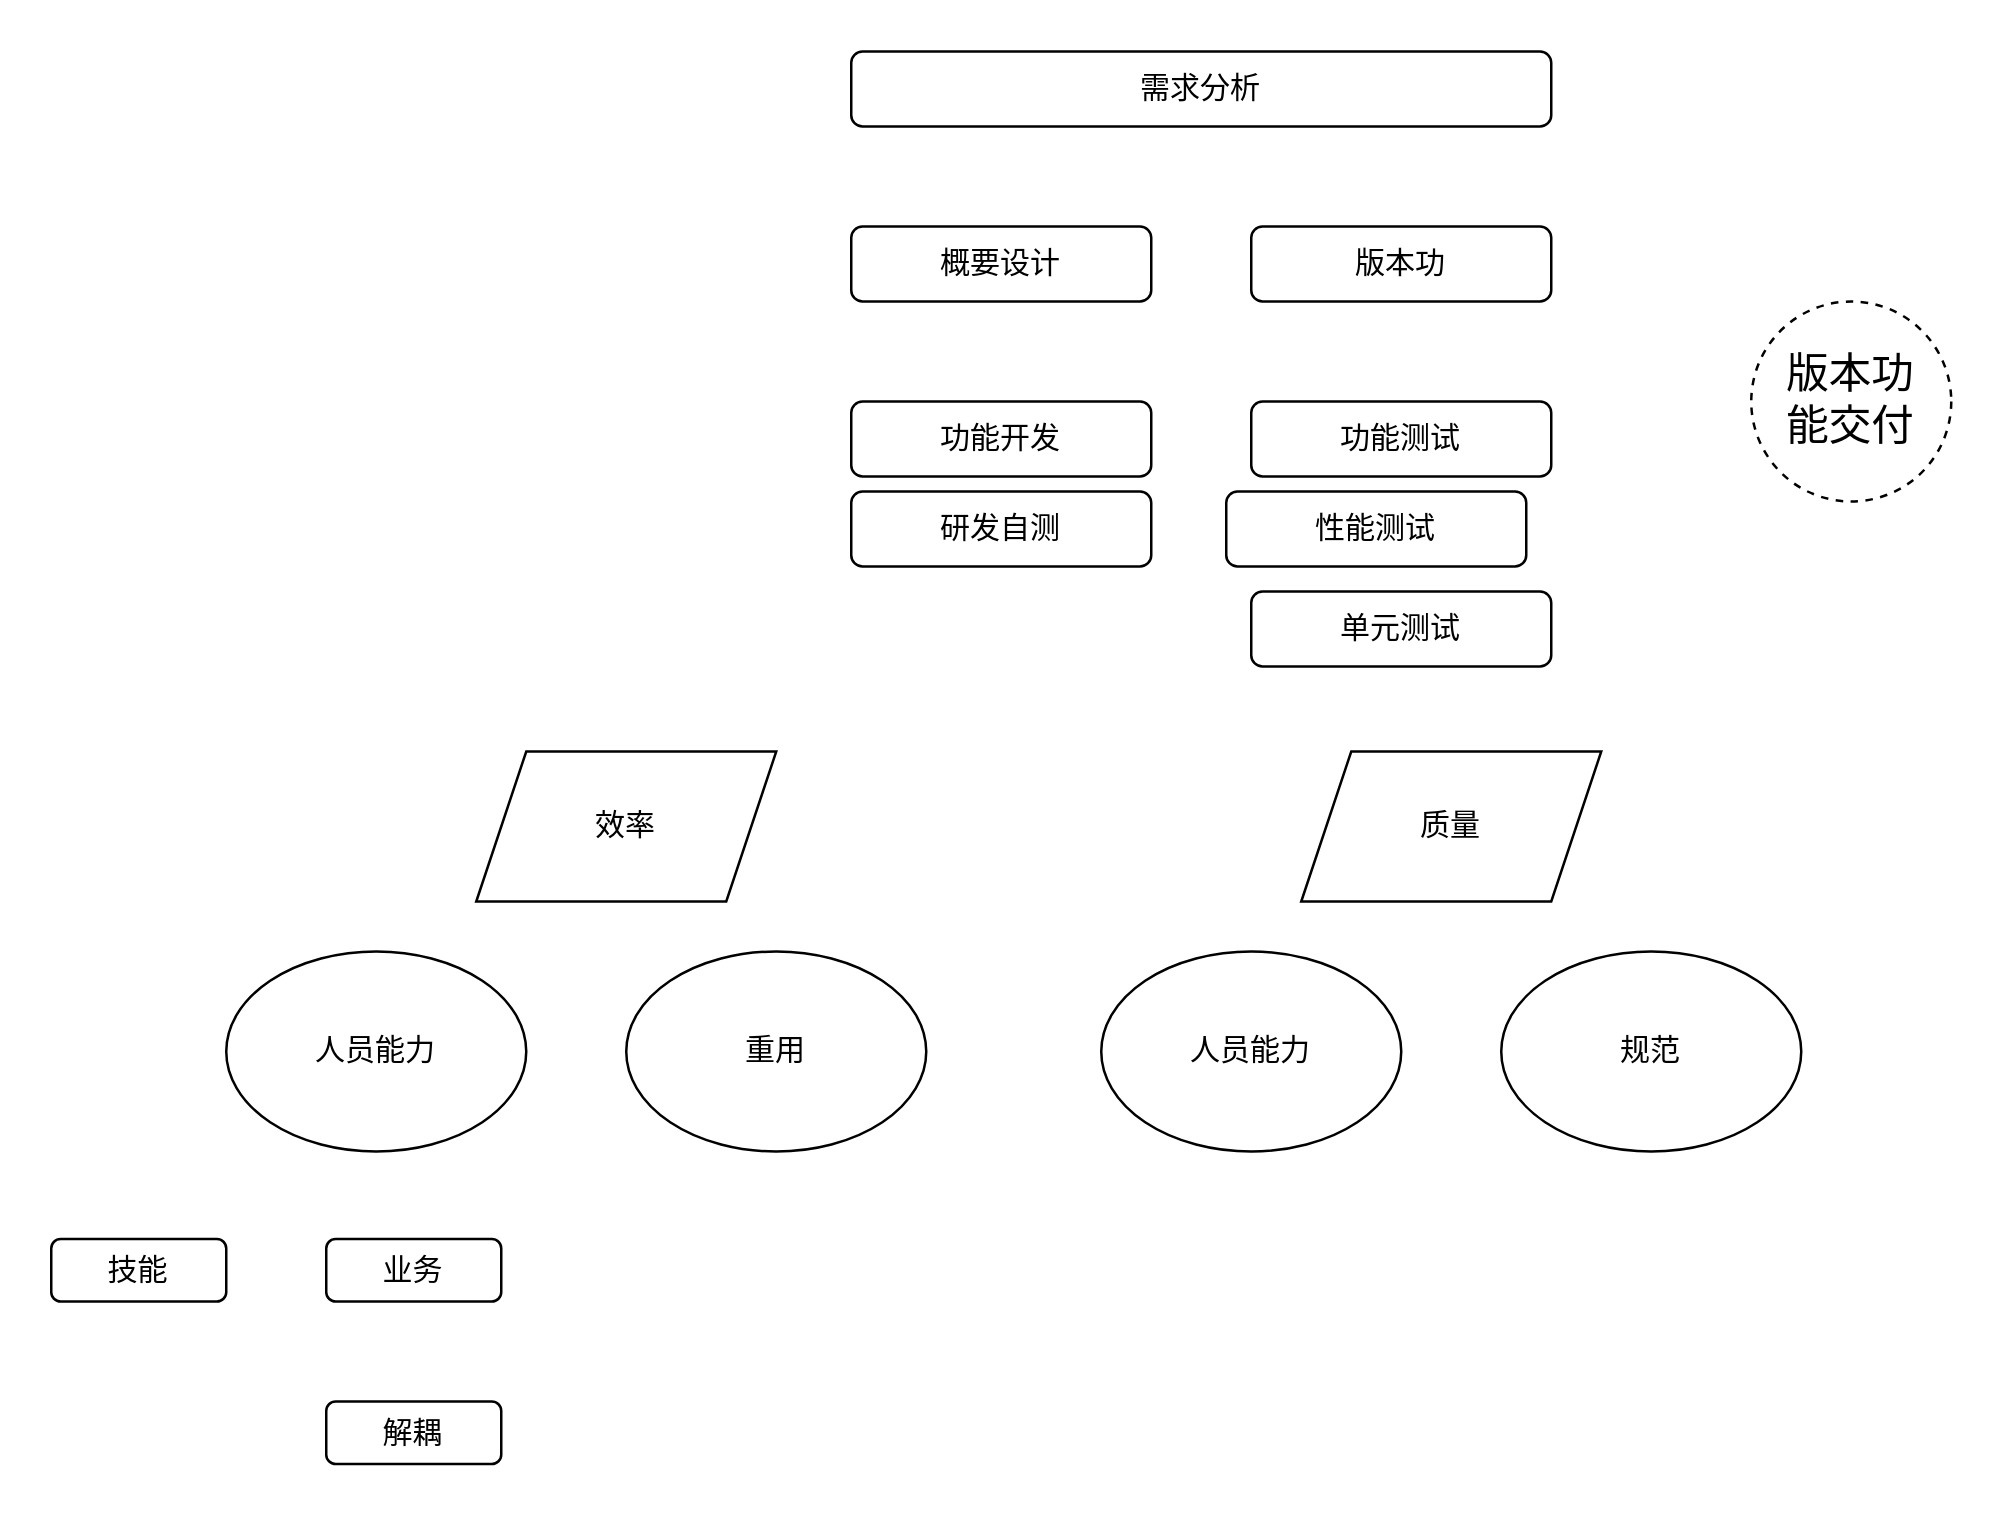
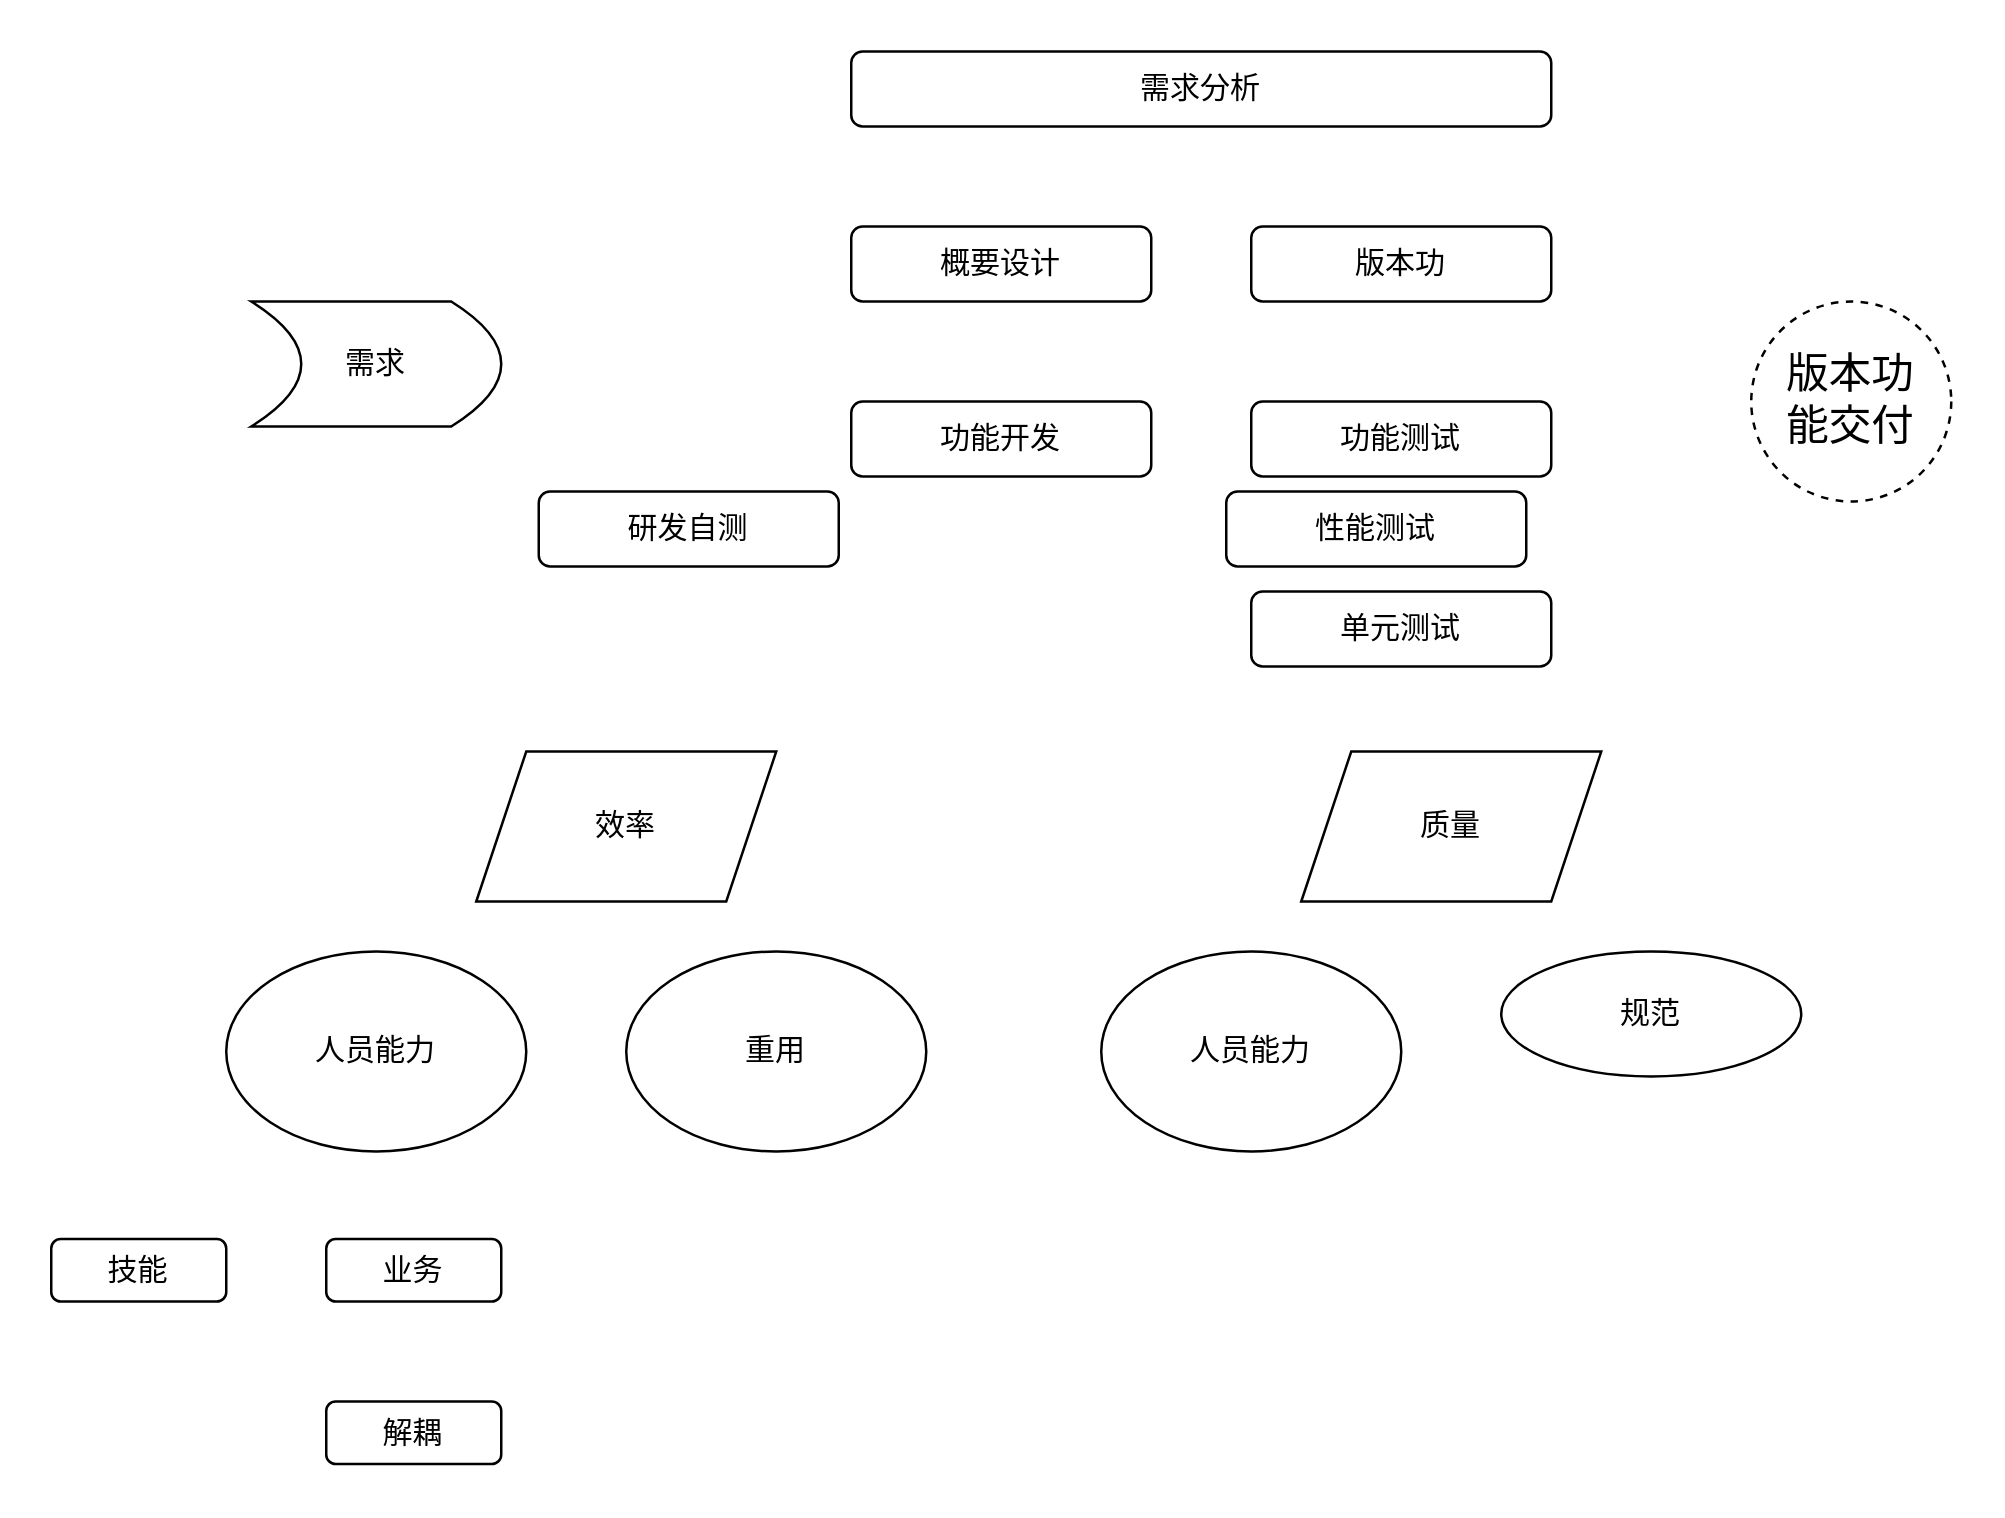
node "需求": added
node "研发自测": moved (1001, 529) -> (689, 529)
node "规范": size 300x200 -> 300x125
